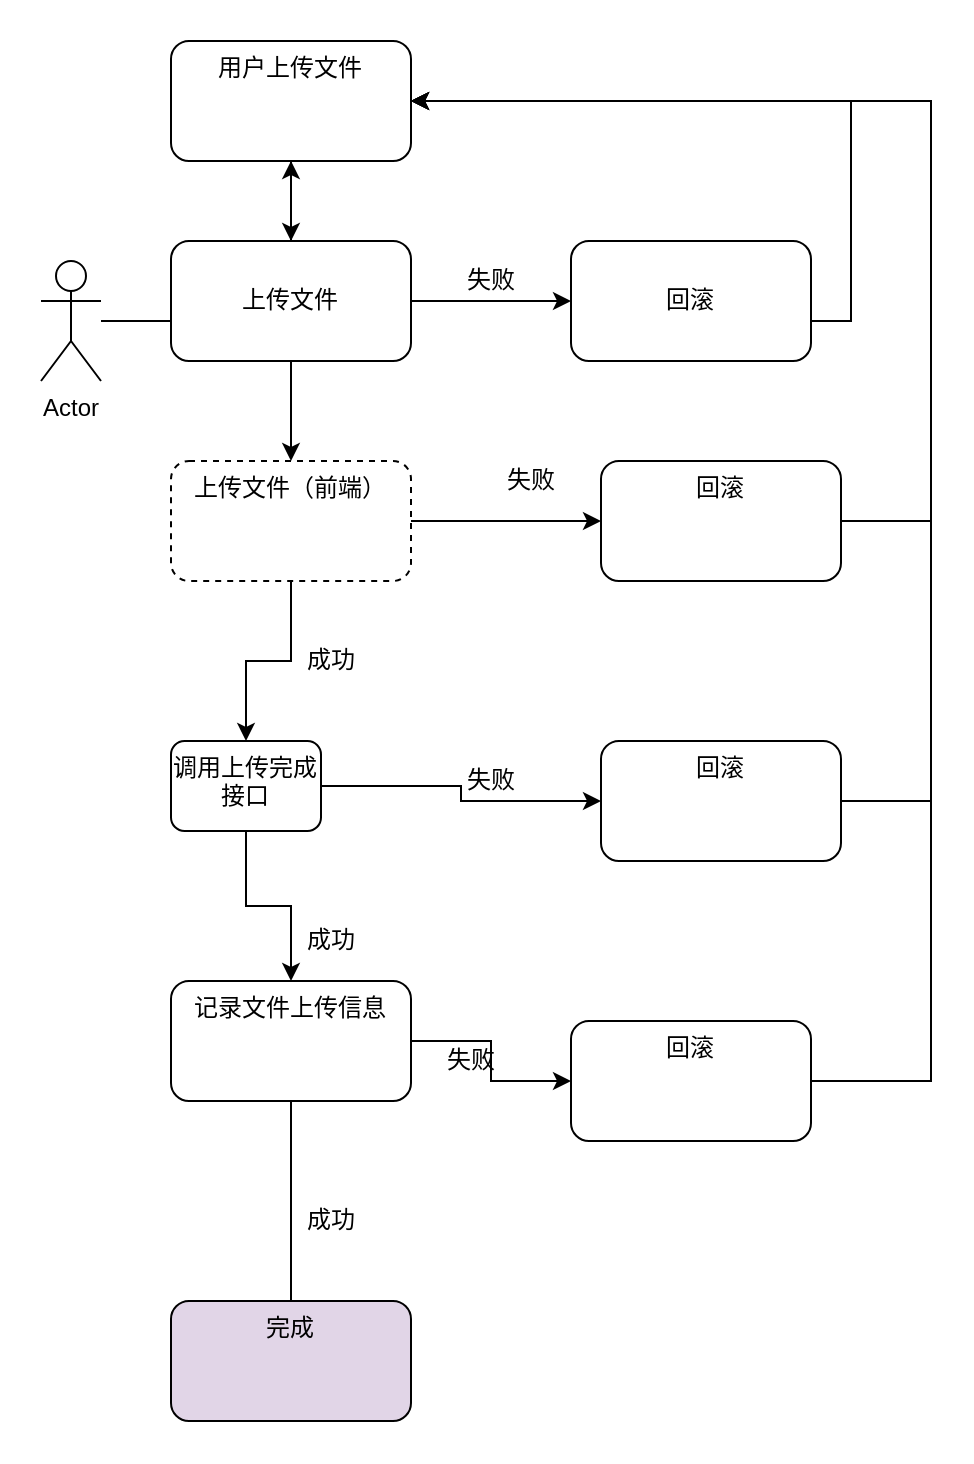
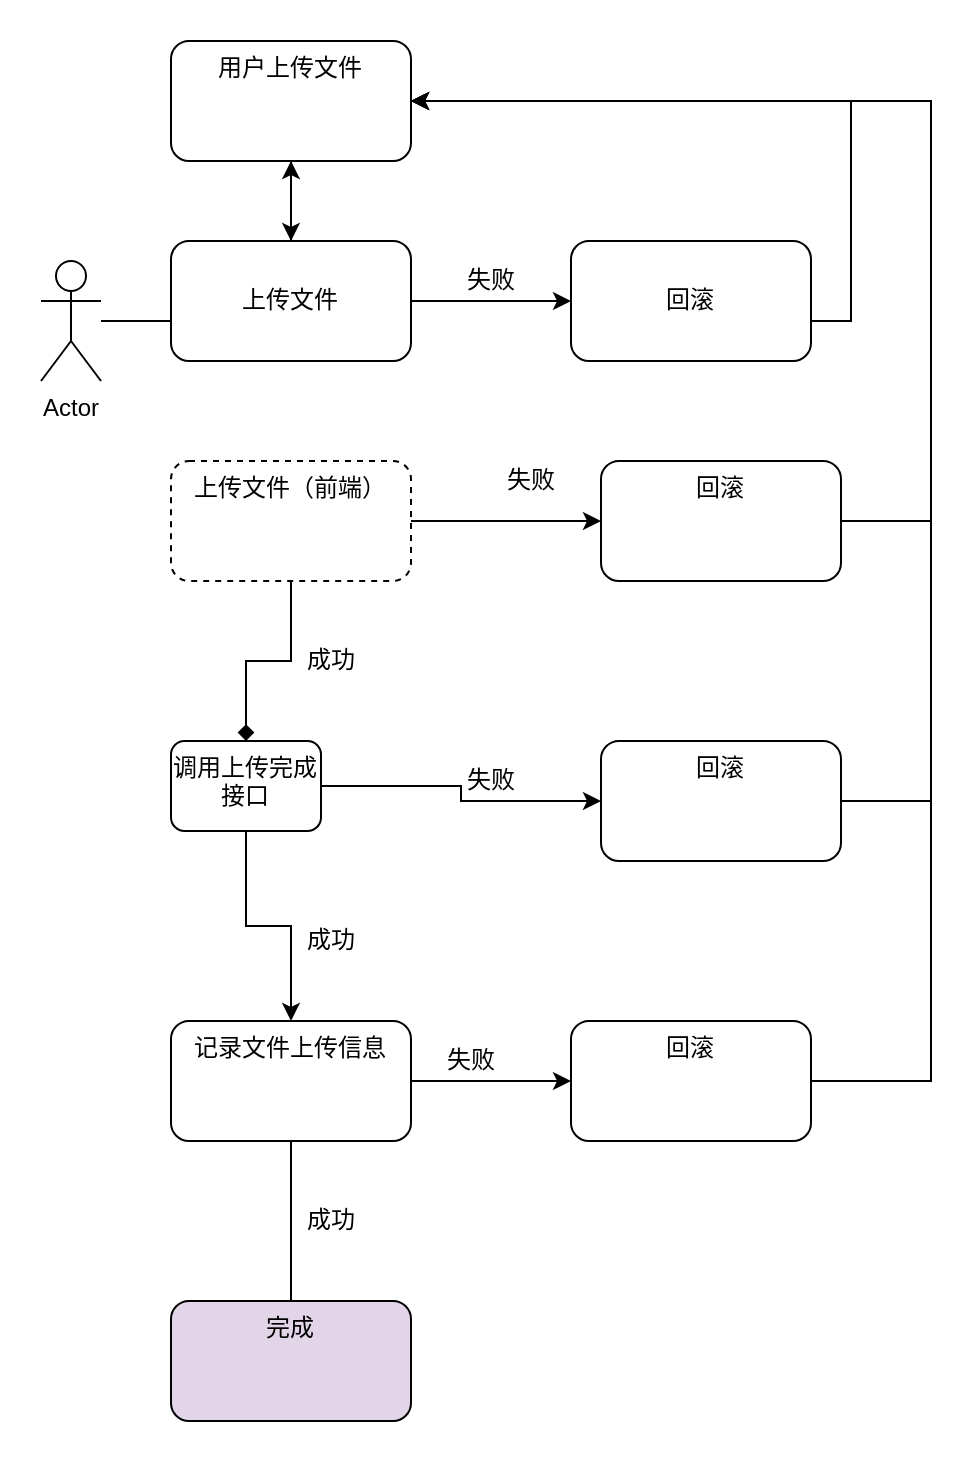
edge "上传文件" -> "上传文件（前端）": removed
edge "上传文件（前端）" -> "调用上传完成接口": arrowhead classic -> diamond
node "记录文件上传信息": moved (291, 1041) -> (291, 1081)
